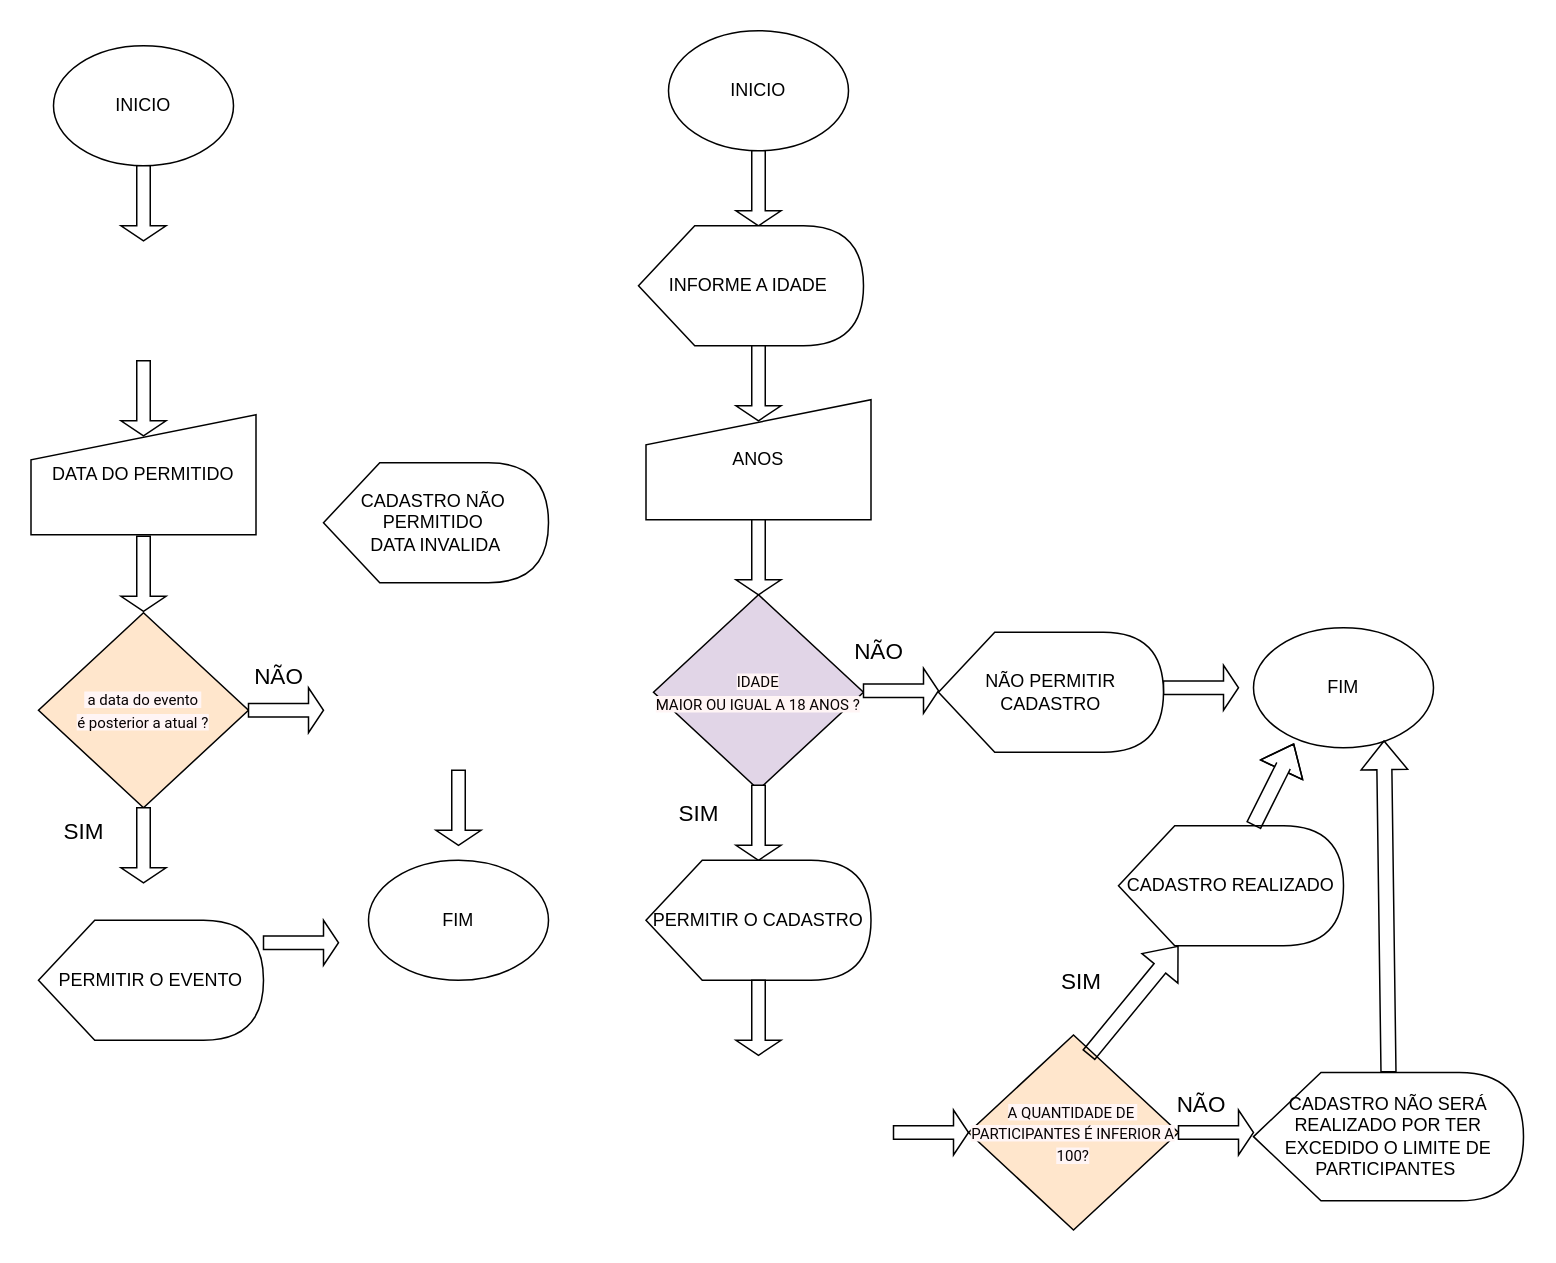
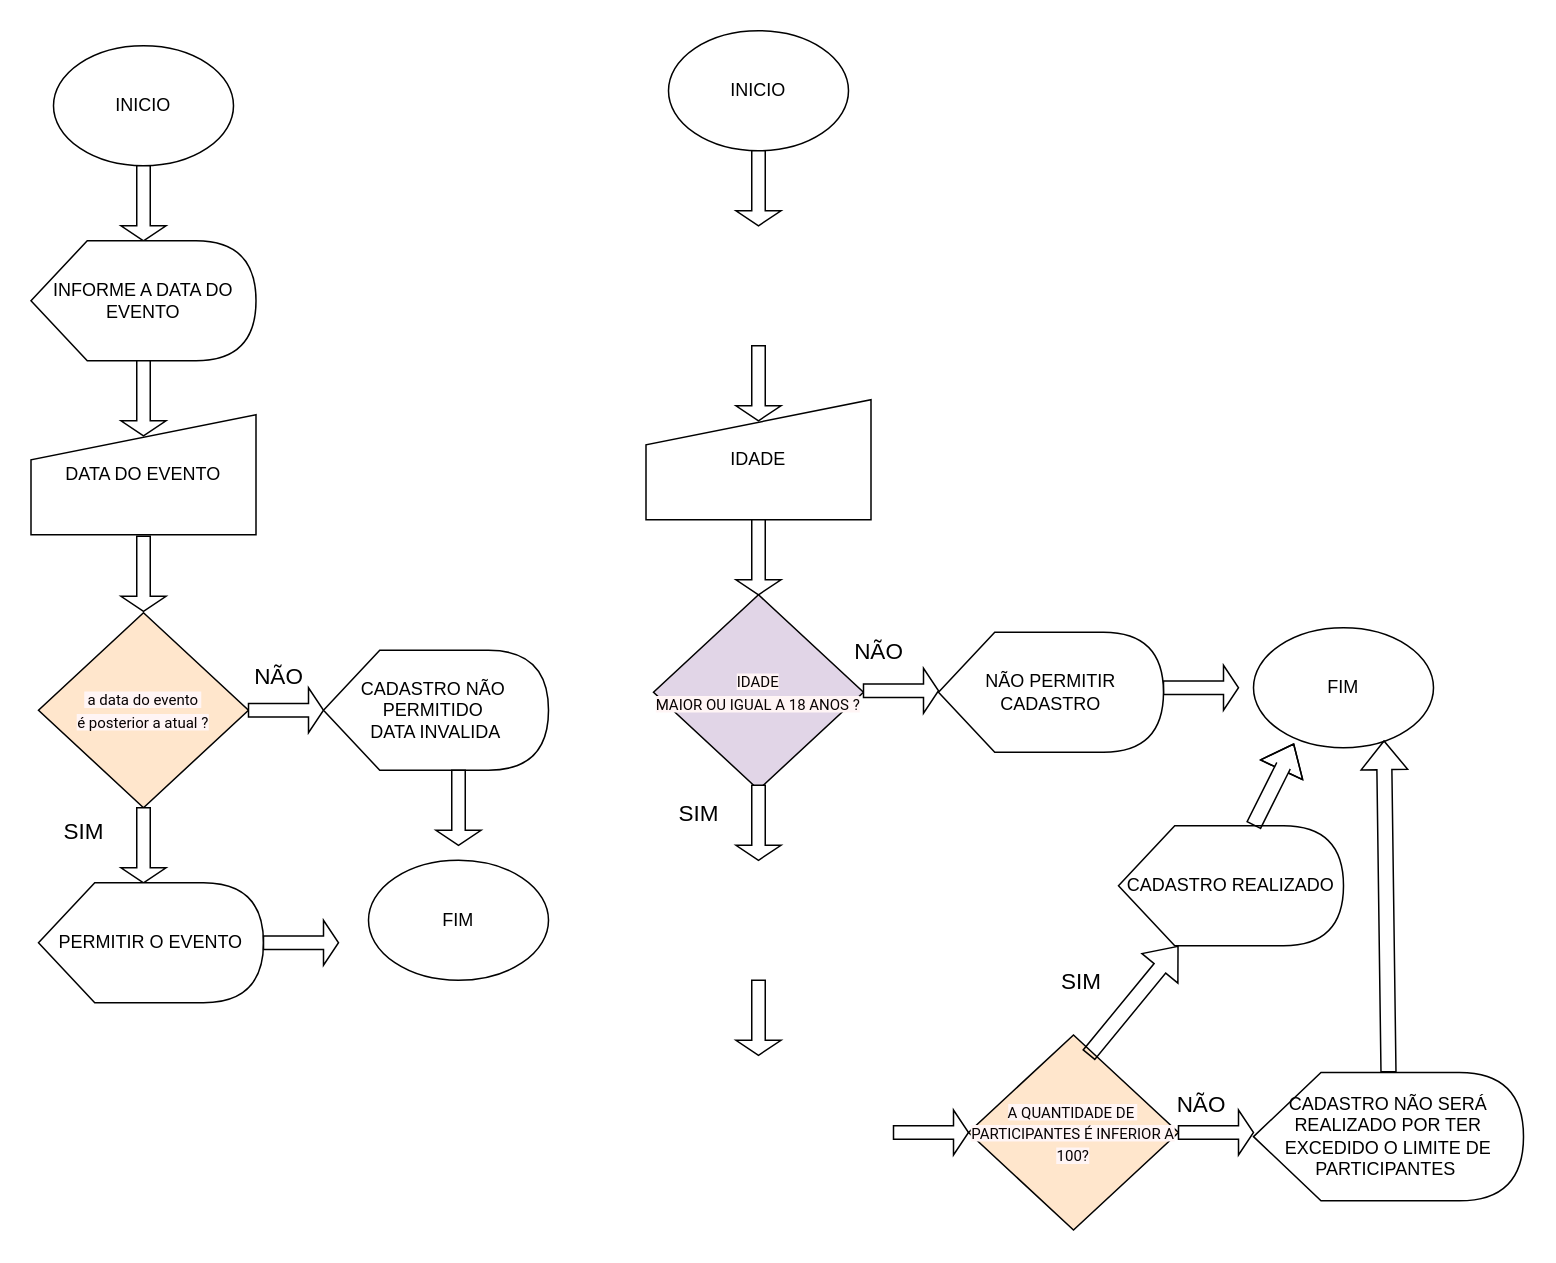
node "INFORME A IDADE": removed
node "INFORME A DATA DO EVENTO": added
node "ANOS": label "ANOS" -> "IDADE"
node "DATA DO PERMITIDO": label "DATA DO PERMITIDO" -> "DATA DO EVENTO"
node "CADASTRO NÃO PERMITIDO DATA INVALIDA": moved (436, 523) -> (436, 710)
node "PERMITIR O CADASTRO": removed
node "PERMITIR O EVENTO": moved (151, 980) -> (151, 943)
